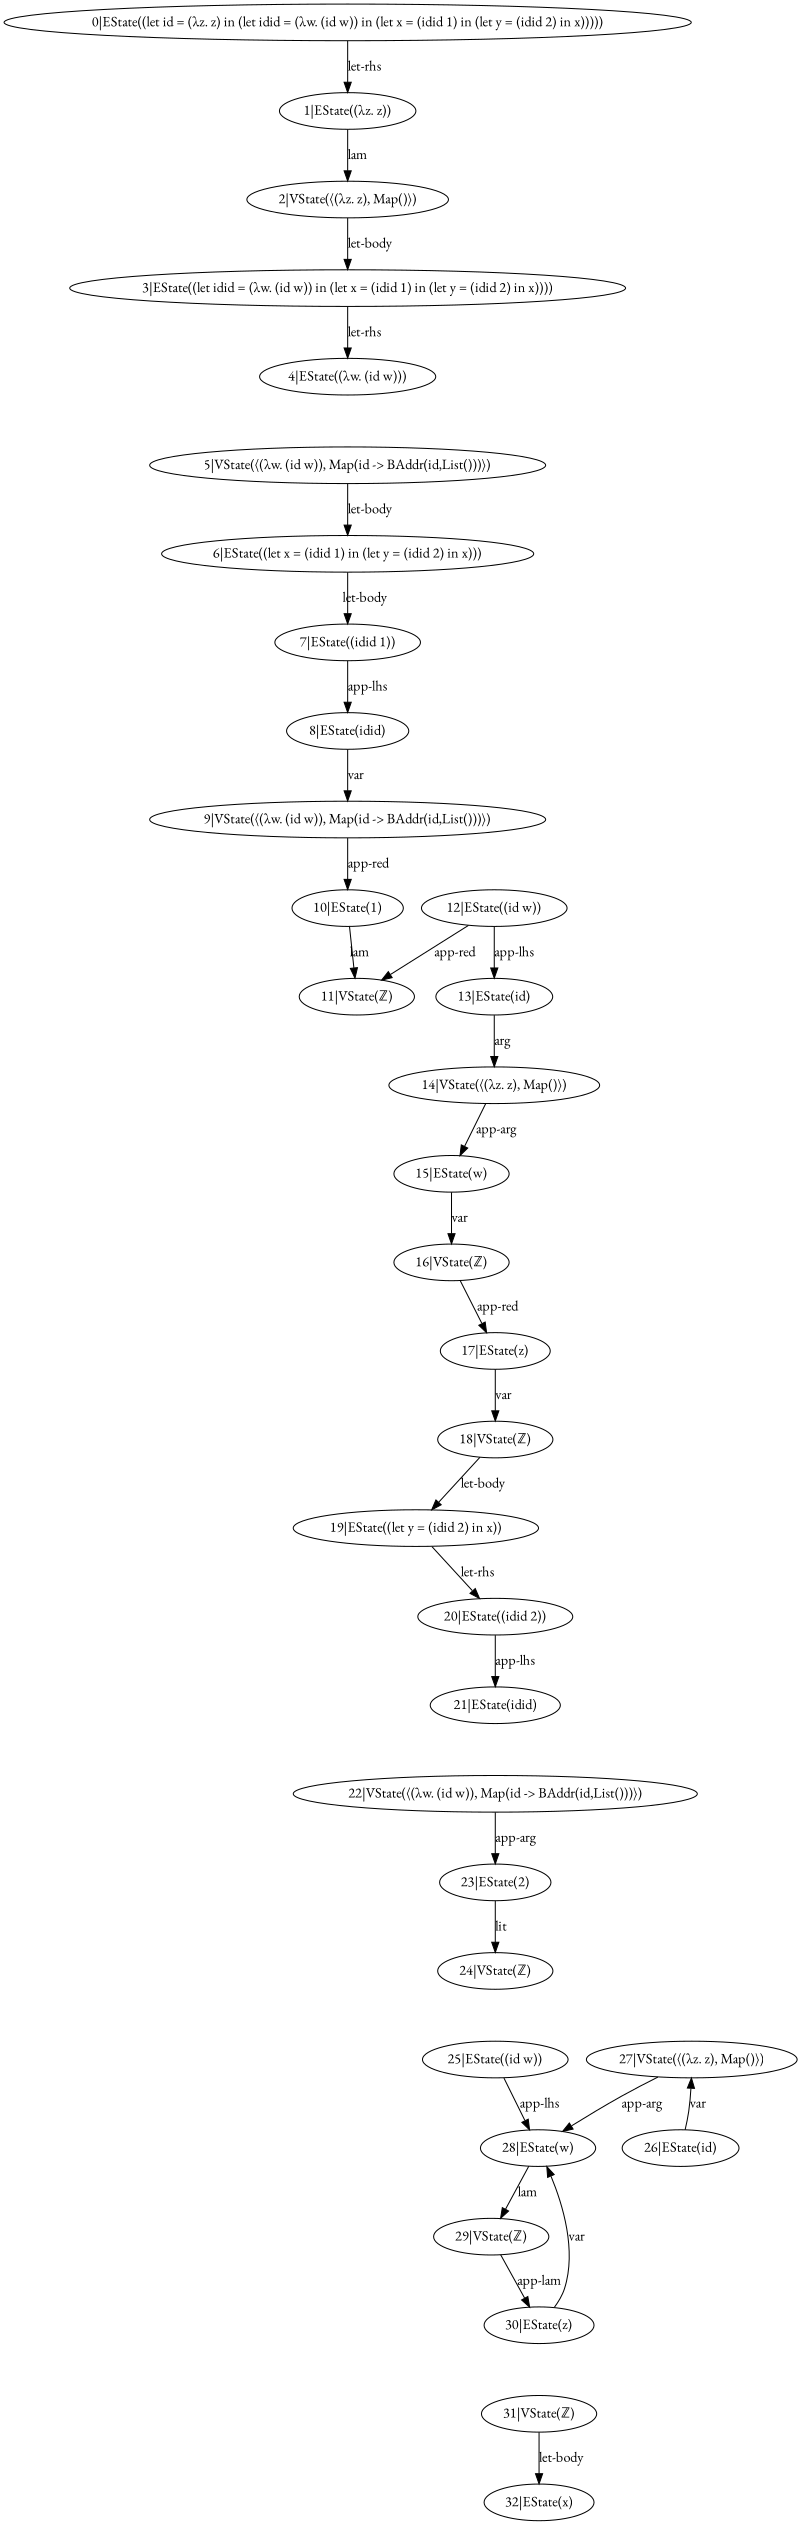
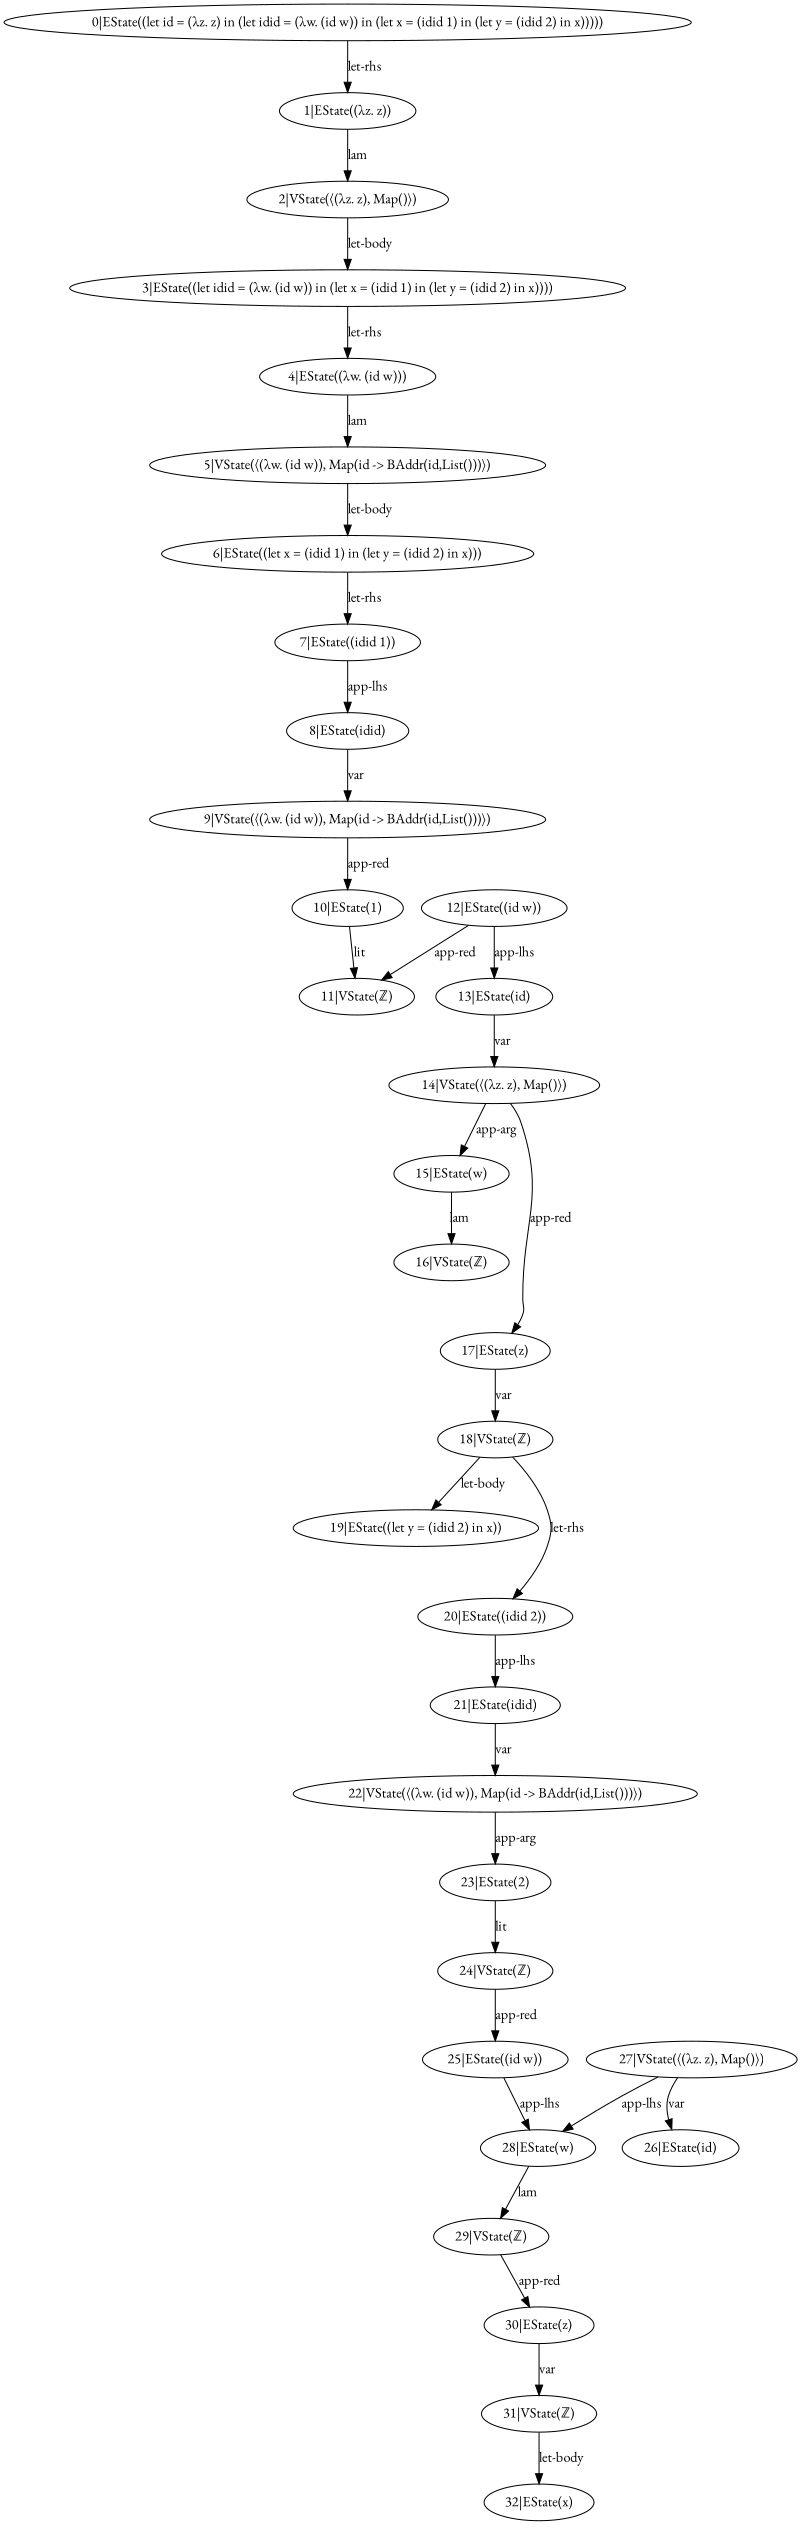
edge "4|EState((λw. (id w)))" -> "5|VState(⟨(λw. (id w)), Map(id -> BAddr(id,List()))⟩)": added, label "lam"
edge "6|EState((let x = (idid 1) in (let y = (idid 2) in x)))" -> "7|EState((idid 1))": label "let-body" -> "let-rhs"
edge "10|EState(1)" -> "11|VState(ℤ)": label "lam" -> "lit"
edge "13|EState(id)" -> "14|VState(⟨(λz. z), Map()⟩)": label "arg" -> "var"
edge "15|EState(w)" -> "16|VState(ℤ)": label "var" -> "lam"
edge "16|VState(ℤ)" -> "17|EState(z)": now "14|VState(⟨(λz. z), Map()⟩)" -> "17|EState(z)"
edge "19|EState((let y = (idid 2) in x))" -> "20|EState((idid 2))": now "18|VState(ℤ)" -> "20|EState((idid 2))"
edge "21|EState(idid)" -> "22|VState(⟨(λw. (id w)), Map(id -> BAddr(id,List()))⟩)": added, label "var"
edge "24|VState(ℤ)" -> "25|EState((id w))": added, label "app-red"
edge "27|VState(⟨(λz. z), Map()⟩)" -> "28|EState(w)": label "app-arg" -> "app-lhs"
edge "26|EState(id)" -> "27|VState(⟨(λz. z), Map()⟩)": reversed
edge "30|EState(z)" -> "28|EState(w)": now "30|EState(z)" -> "31|VState(ℤ)"
edge "29|VState(ℤ)" -> "30|EState(z)": label "app-lam" -> "app-red"
